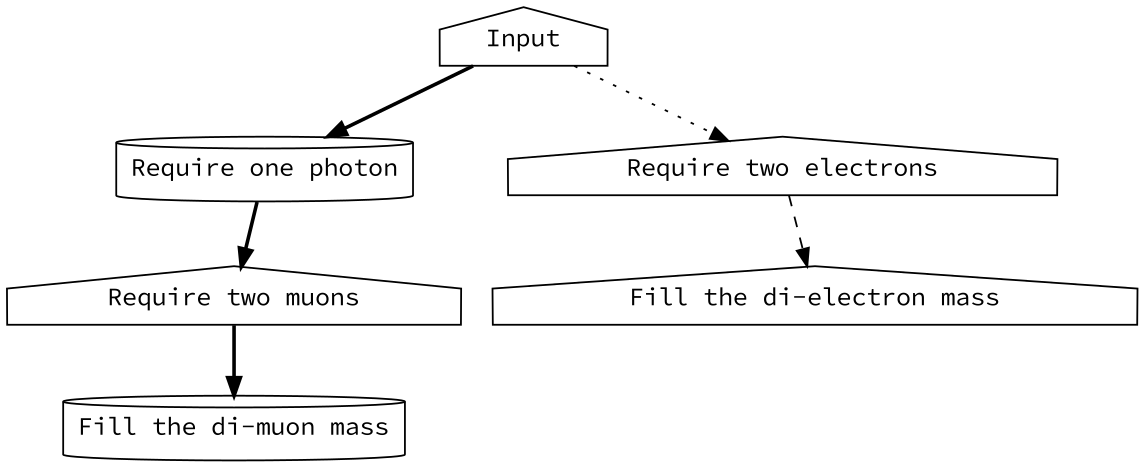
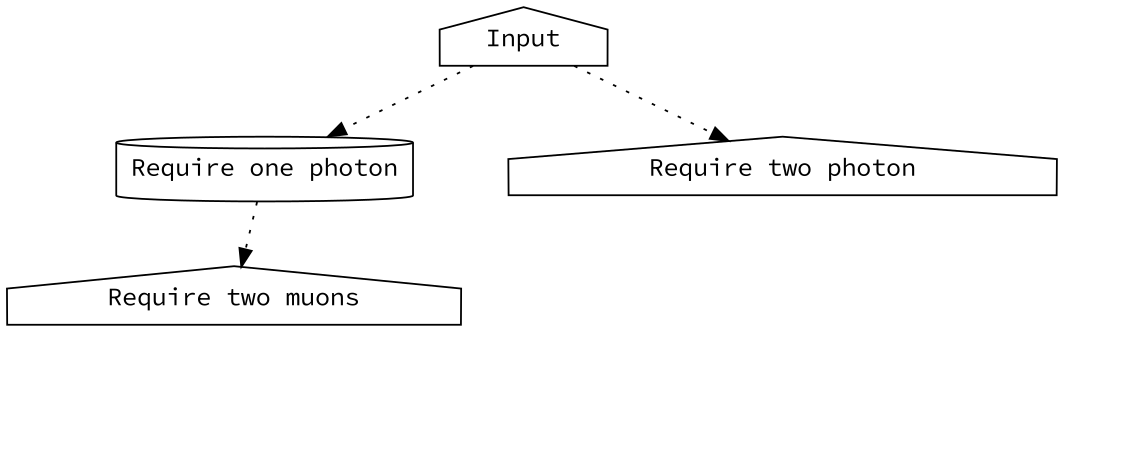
edge "Input" -> "Require one photon": style bold -> dotted
node "Require two electrons": label "Require two electrons" -> "Require two photon"
edge "Require one photon" -> "Require two muons": style bold -> dotted
node "Fill the di-electron mass": removed
node "Fill the di-muon mass": removed
